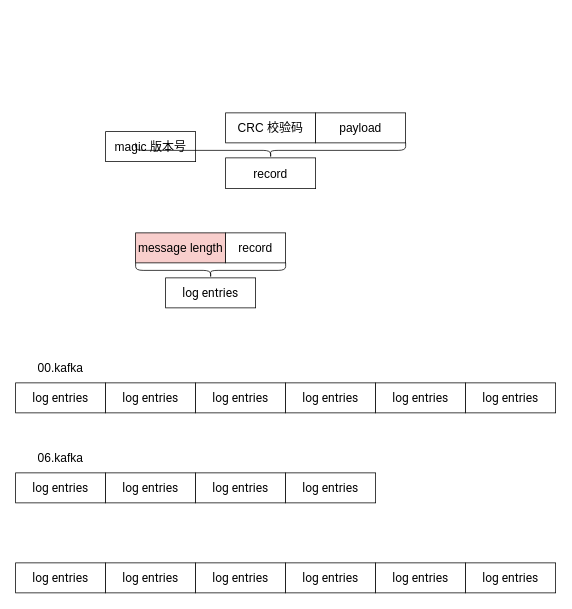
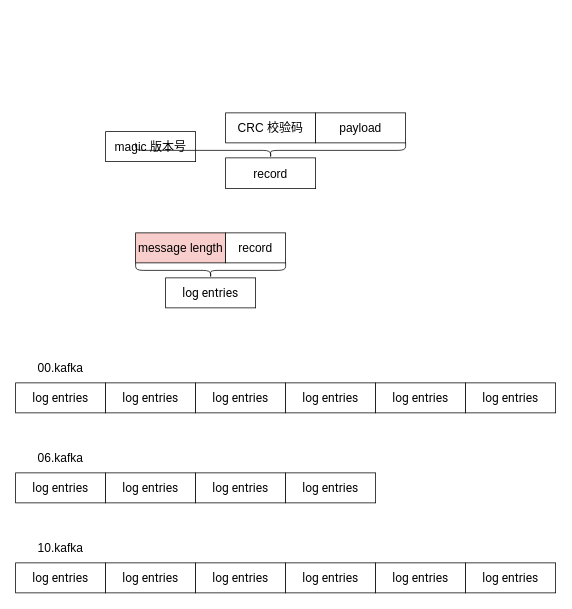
node "10.kafka": added
